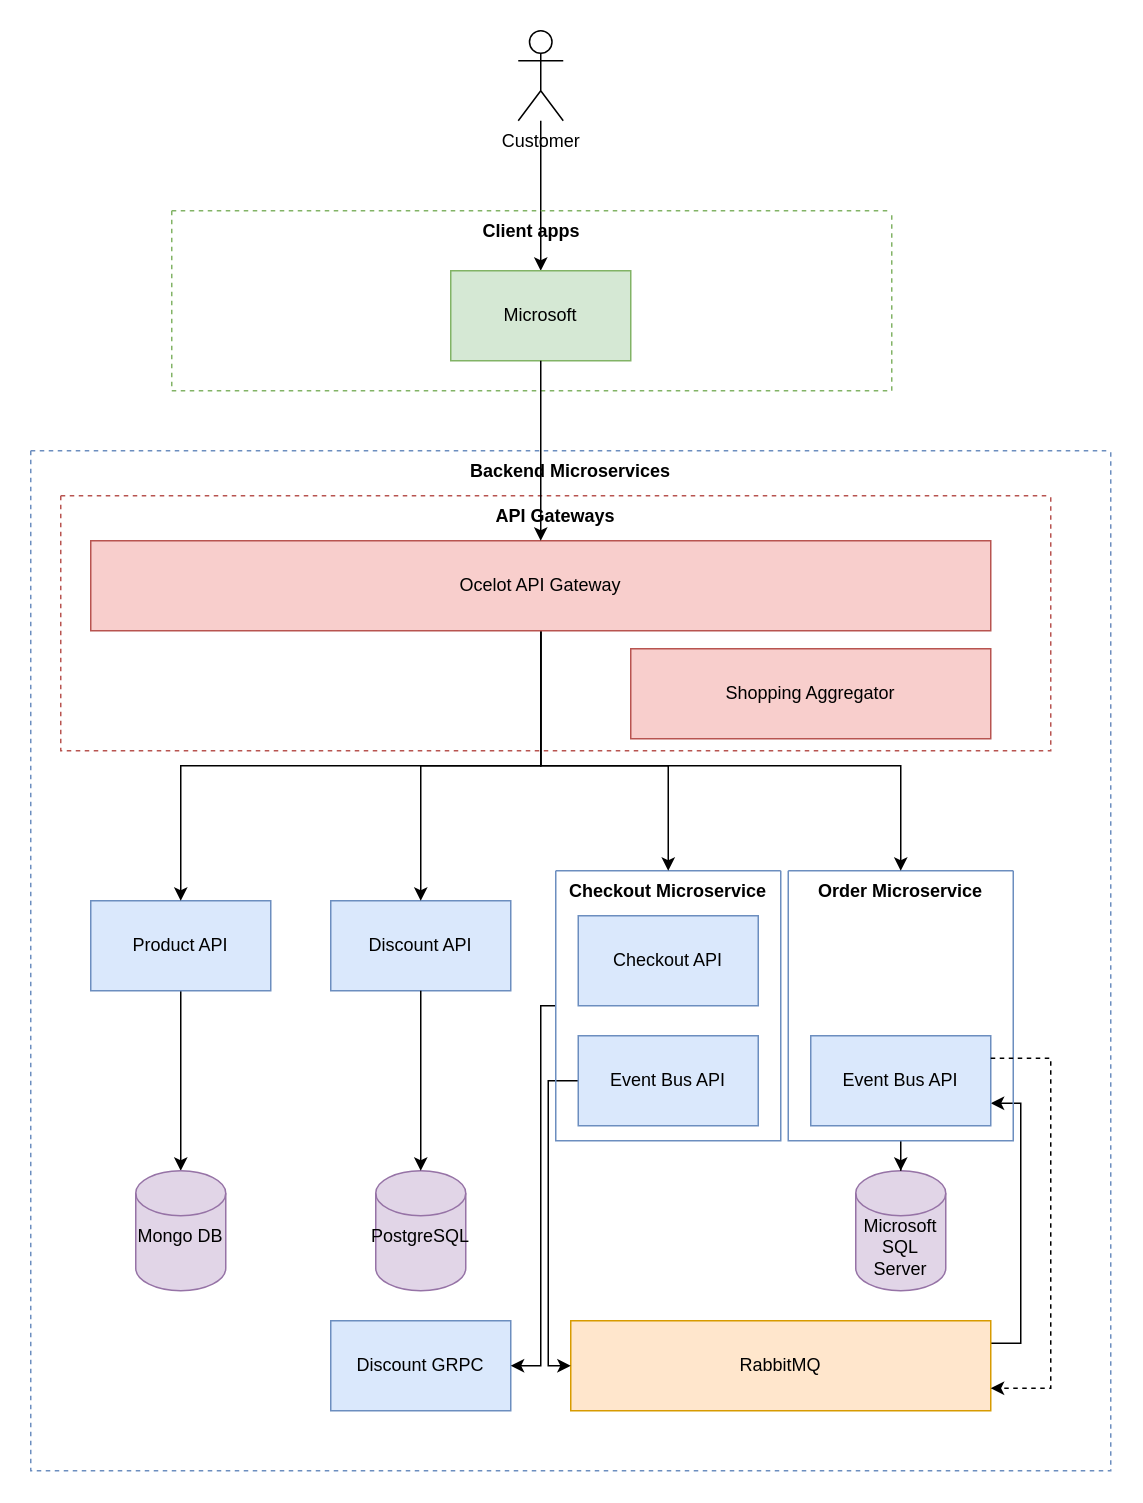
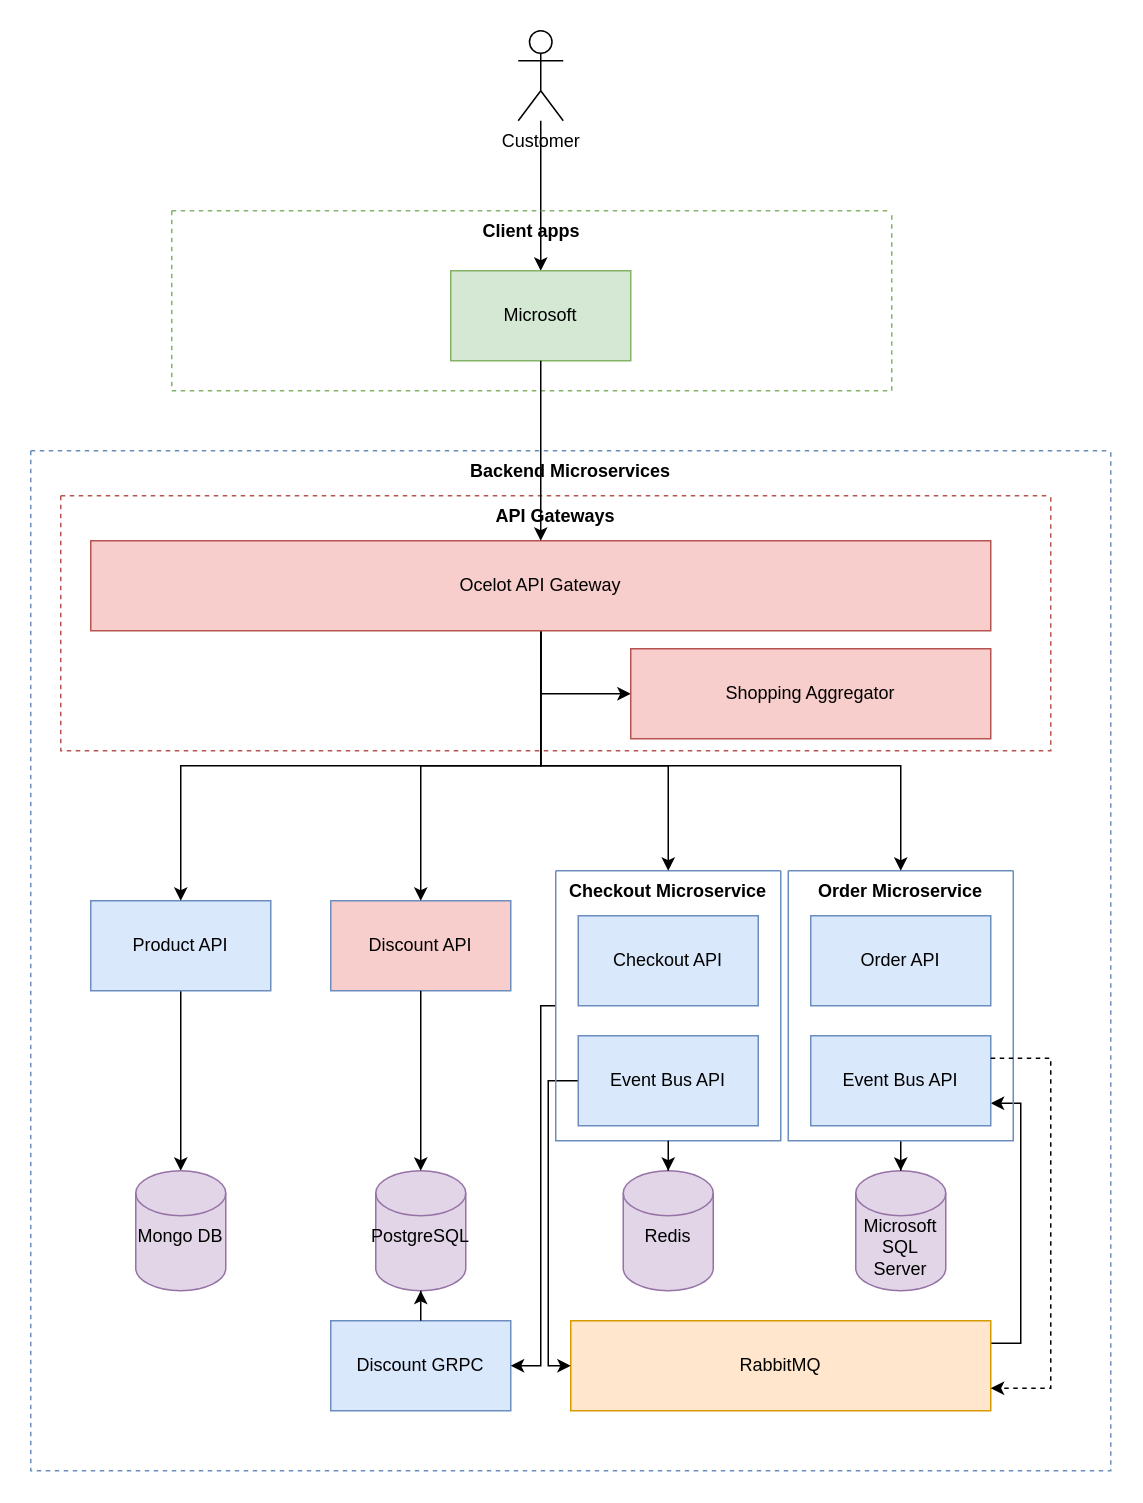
edge "Ocelot API Gateway" -> "Shopping Aggregator": added
node "Discount API": fillcolor #dae8fc -> #f8cecc
node "Order API": added
edge "Checkout Microservice" -> "Redis": added
node "Redis": added
edge "Discount GRPC" -> "PostgreSQL": added
